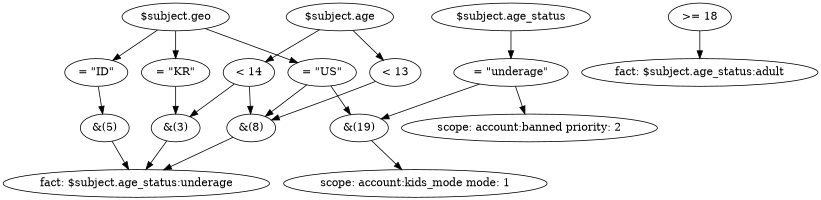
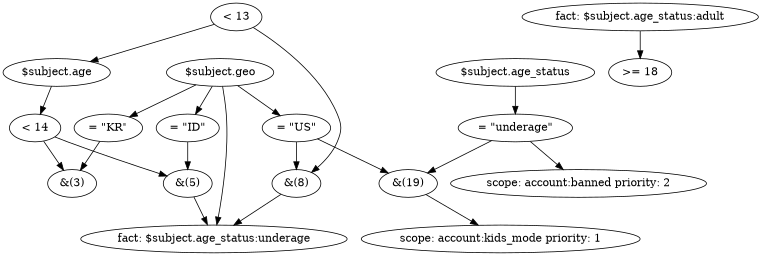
edge ">= 18" -> "fact: $subject.age_status:adult": reversed
edge "$subject.age" -> "< 13": reversed
edge "< 14" -> "&(8)": now "< 14" -> "&(5)"
edge "&(3)" -> "fact: $subject.age_status:underage": now "$subject.geo" -> "fact: $subject.age_status:underage"
node "scope: account:kids_mode mode: 1": label "scope: account:kids_mode mode: 1" -> "scope: account:kids_mode priority: 1"
